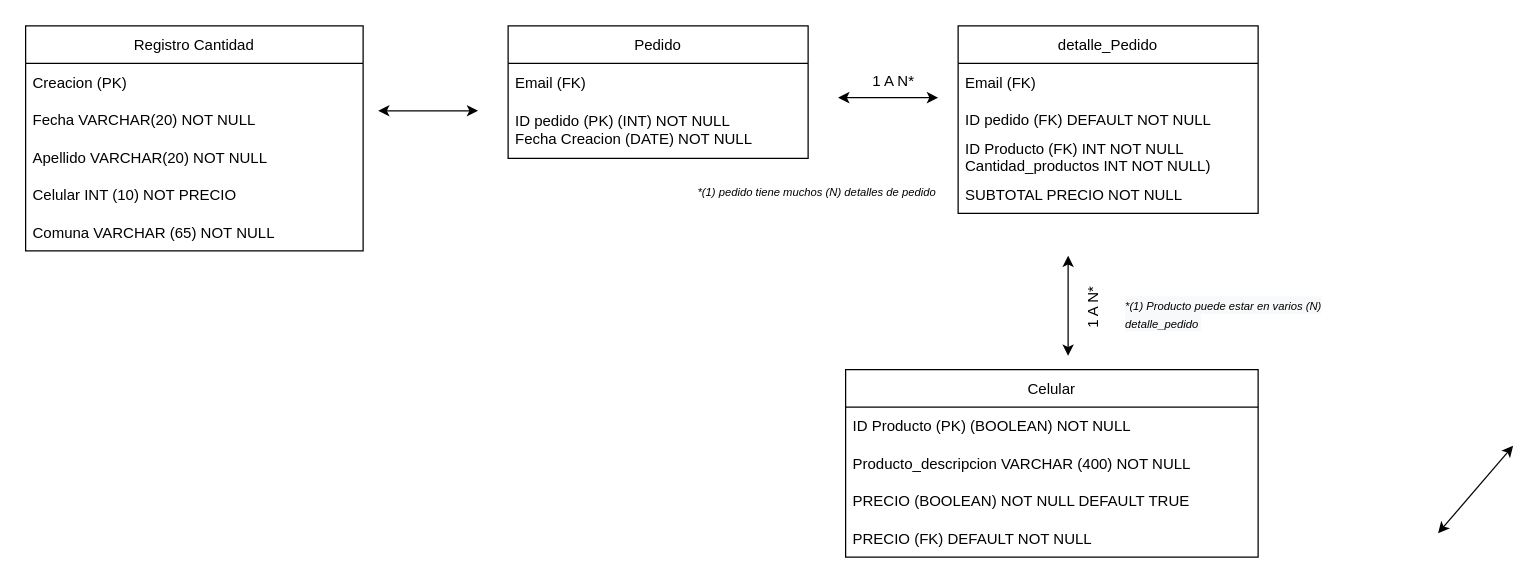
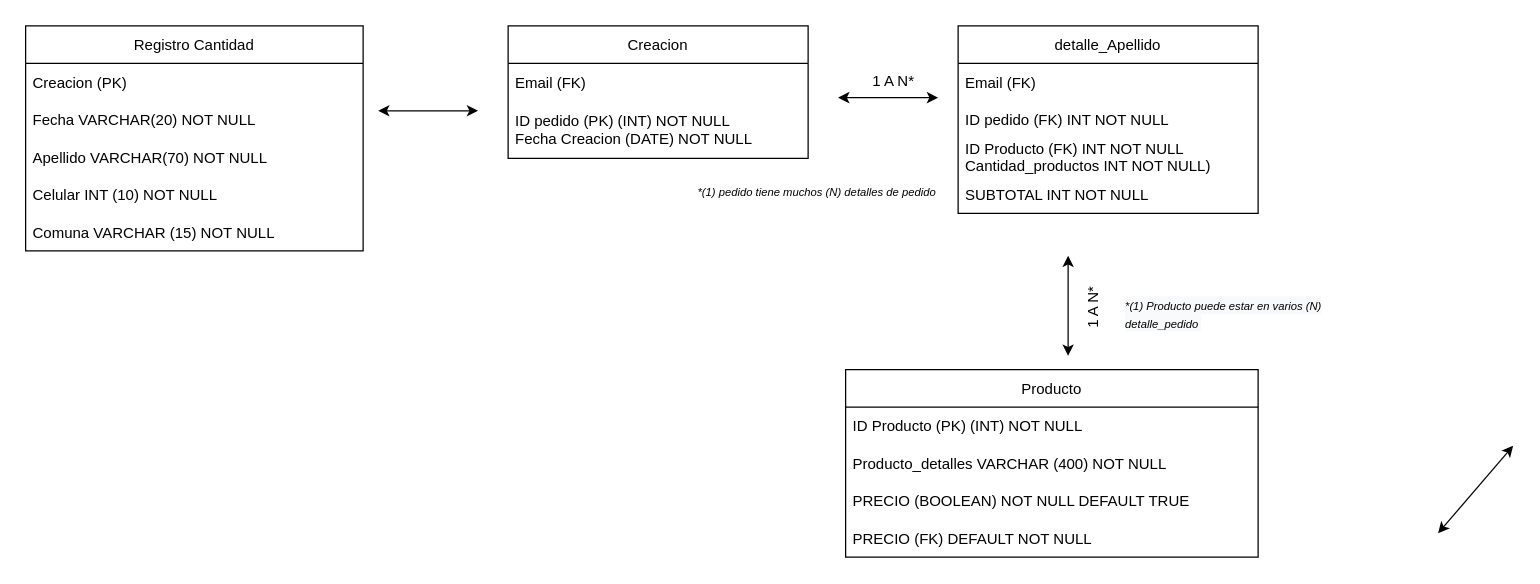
node "Pedido": label "Pedido" -> "Creacion"
node "detalle_Pedido": label "detalle_Pedido" -> "detalle_Apellido"
node "ID pedido (FK) DEFAULT NOT NULL": label "ID pedido (FK) DEFAULT NOT NULL" -> "ID pedido (FK) INT NOT NULL"
node "Apellido VARCHAR(20) NOT NULL": label "Apellido VARCHAR(20) NOT NULL" -> "Apellido VARCHAR(70) NOT NULL"
node "Celular INT (10) NOT PRECIO": label "Celular INT (10) NOT PRECIO" -> "Celular INT (10) NOT NULL"
node "SUBTOTAL PRECIO NOT NULL": label "SUBTOTAL PRECIO NOT NULL" -> "SUBTOTAL INT NOT NULL"
node "Comuna VARCHAR (65) NOT NULL": label "Comuna VARCHAR (65) NOT NULL" -> "Comuna VARCHAR (15) NOT NULL"
node "Celular": label "Celular" -> "Producto"
node "ID Producto (PK) (BOOLEAN) NOT NULL": label "ID Producto (PK) (BOOLEAN) NOT NULL" -> "ID Producto (PK) (INT) NOT NULL"
node "Producto_descripcion VARCHAR (400) NOT NULL": label "Producto_descripcion VARCHAR (400) NOT NULL" -> "Producto_detalles VARCHAR (400) NOT NULL"
